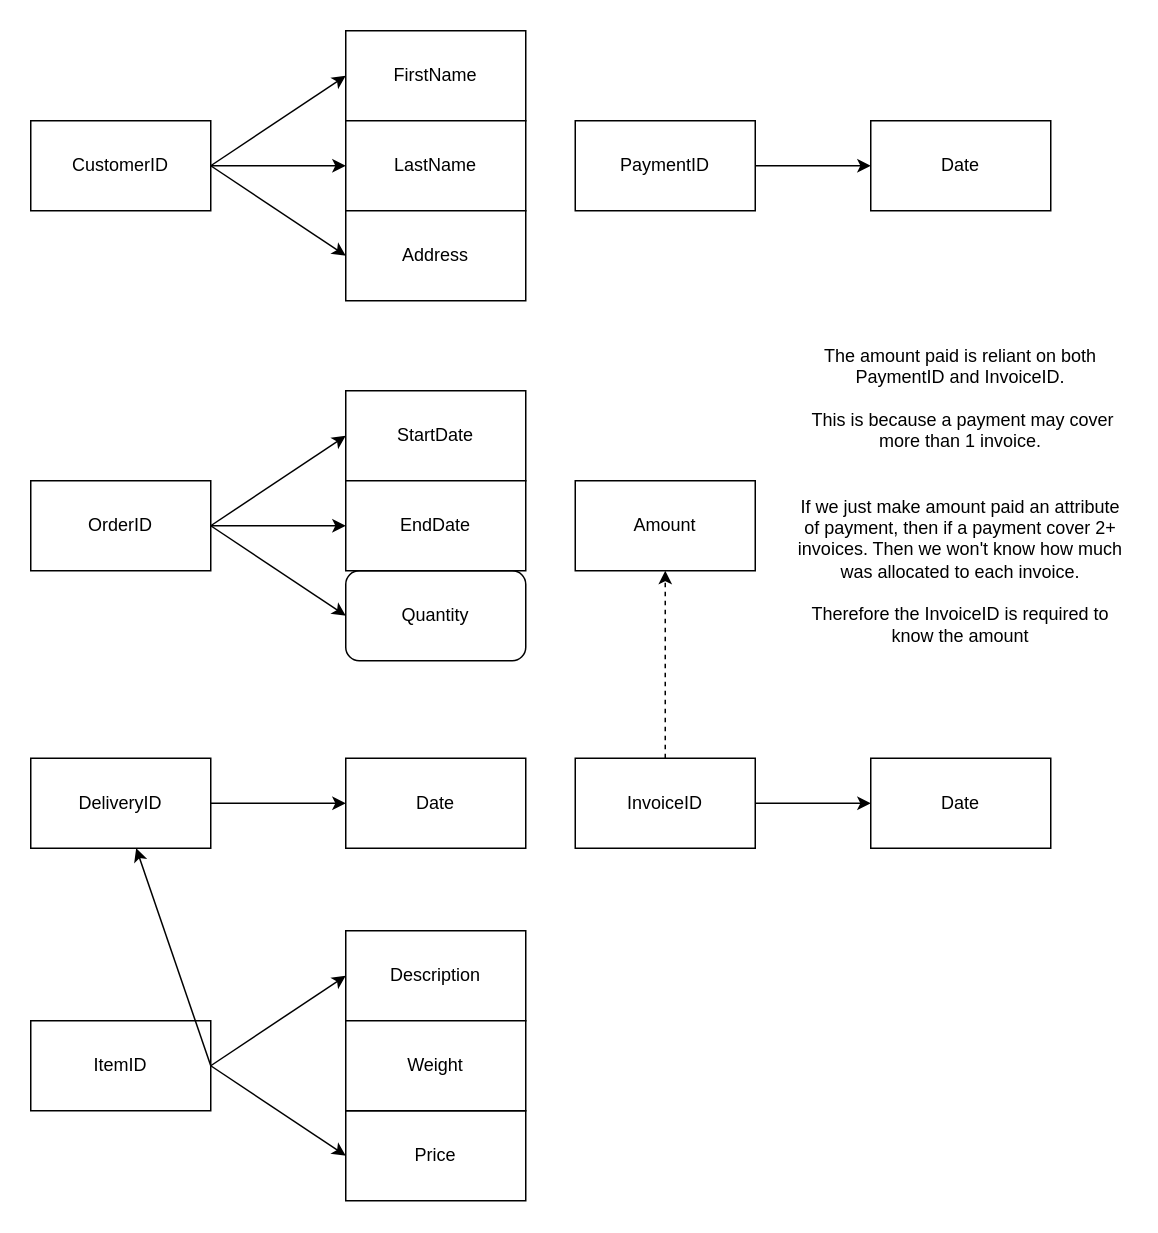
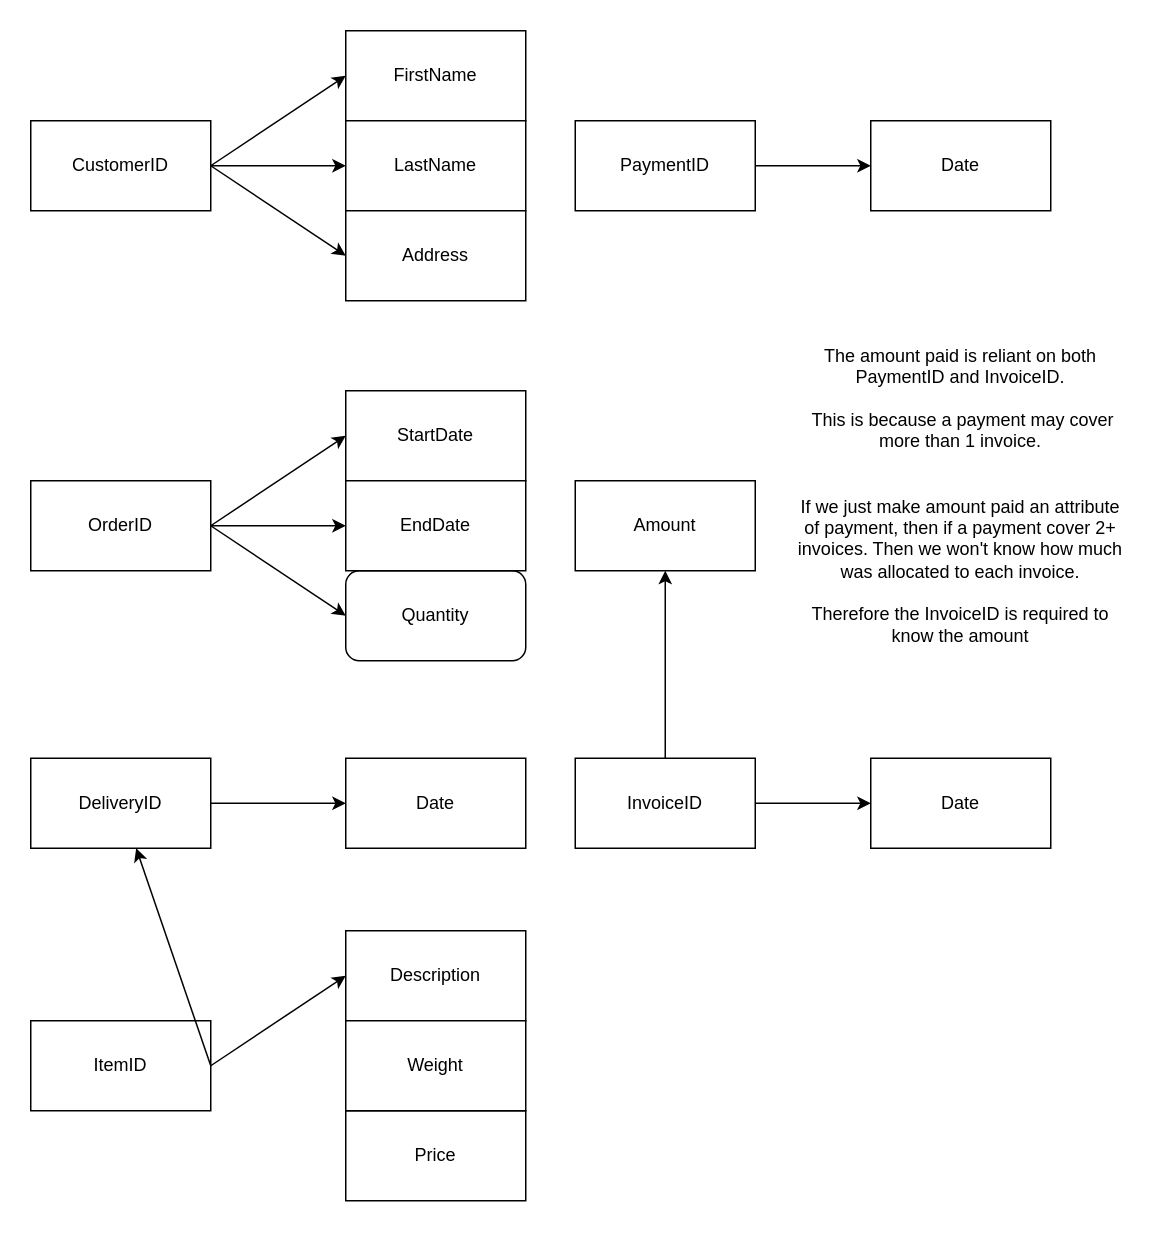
edge "InvoiceID" -> "Amount": style dashed -> solid
edge "ItemID" -> "Price": removed
